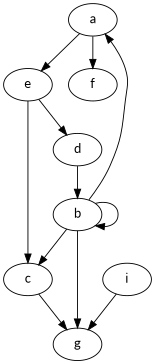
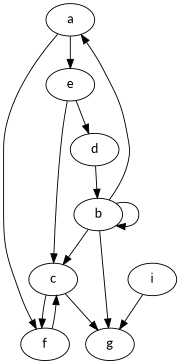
edge "c" -> "f": added
edge "f" -> "c": added
